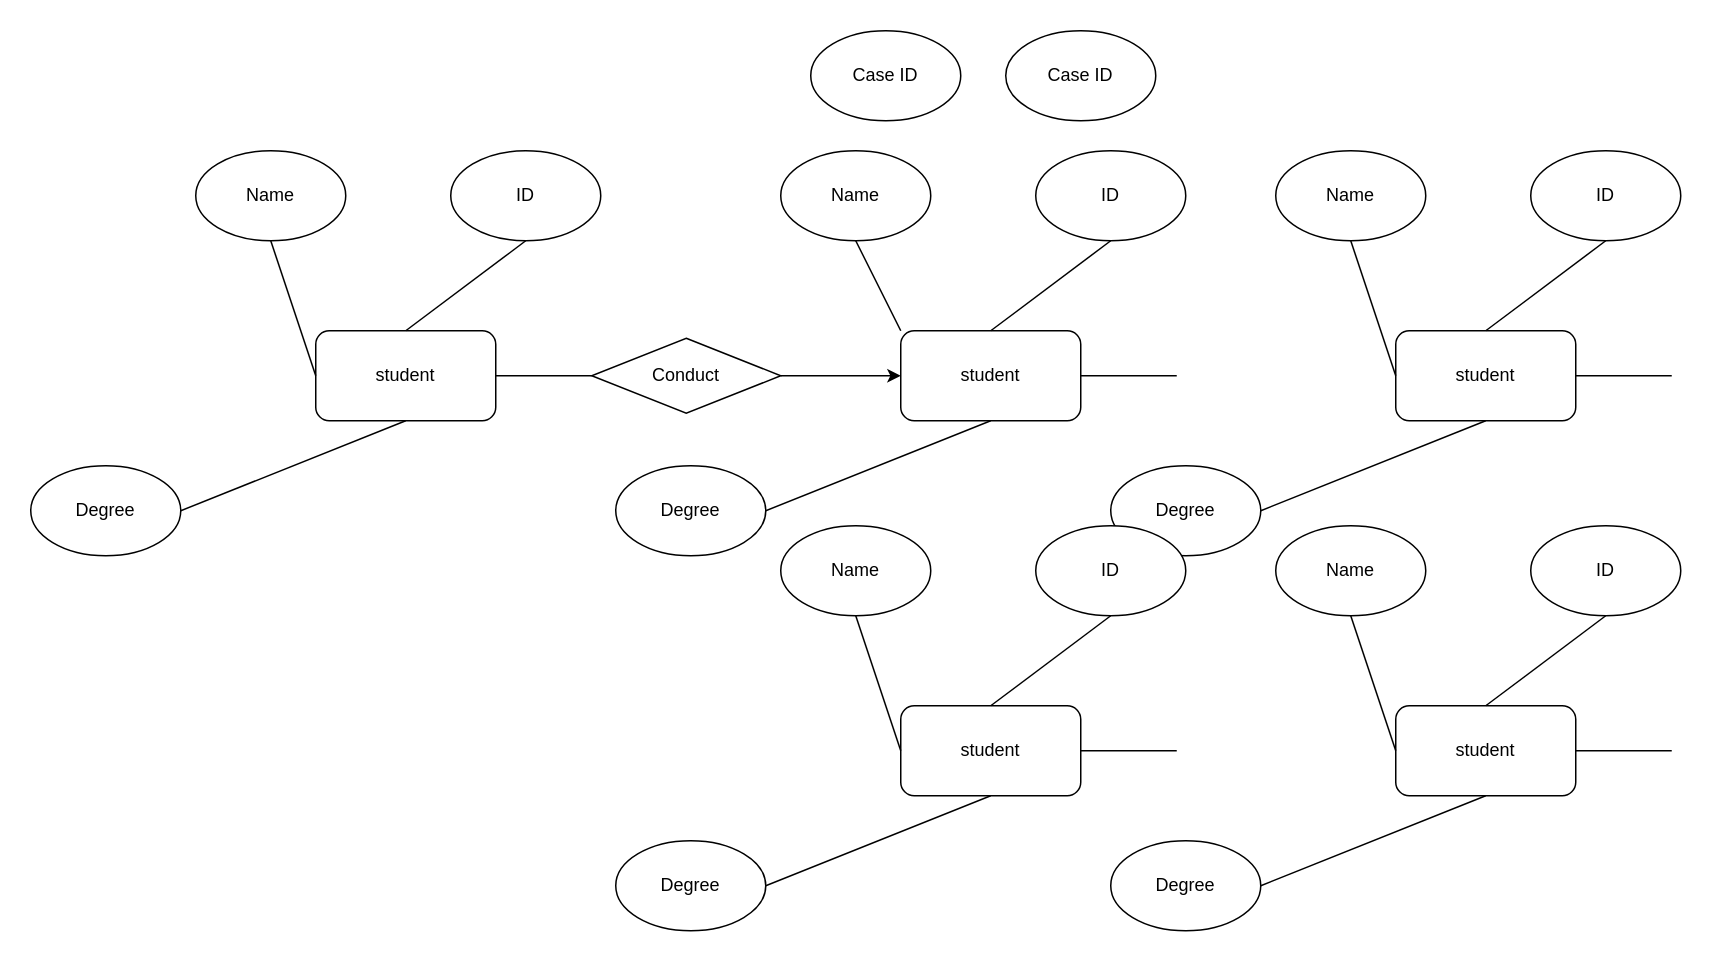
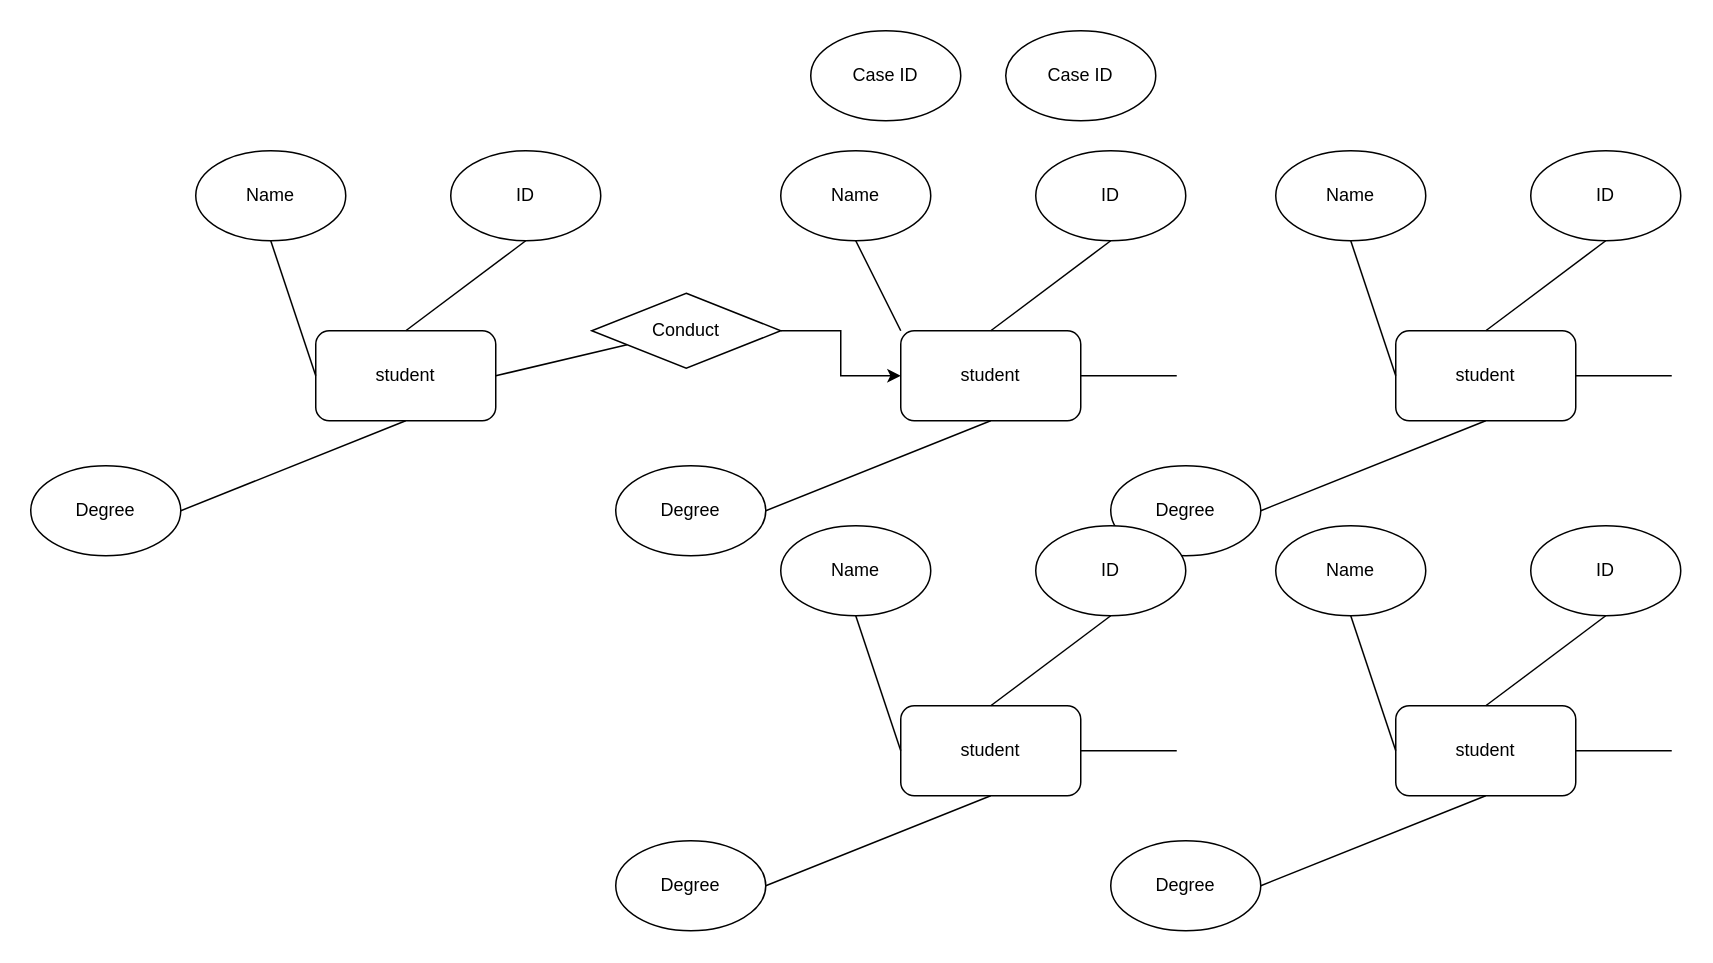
node "Conduct": moved (686, 376) -> (686, 331)
